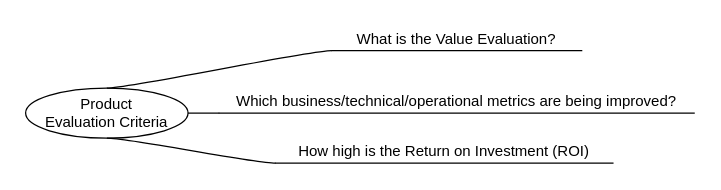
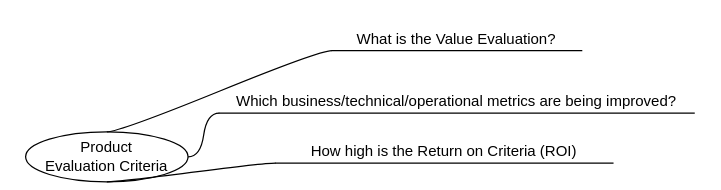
node "Product Evaluation Criteria": moved (107, 113) -> (107, 157)
node "How high is the Return on Investment (ROI)": label "How high is the Return on Investment (ROI)" -> "How high is the Return on Criteria (ROI)"
